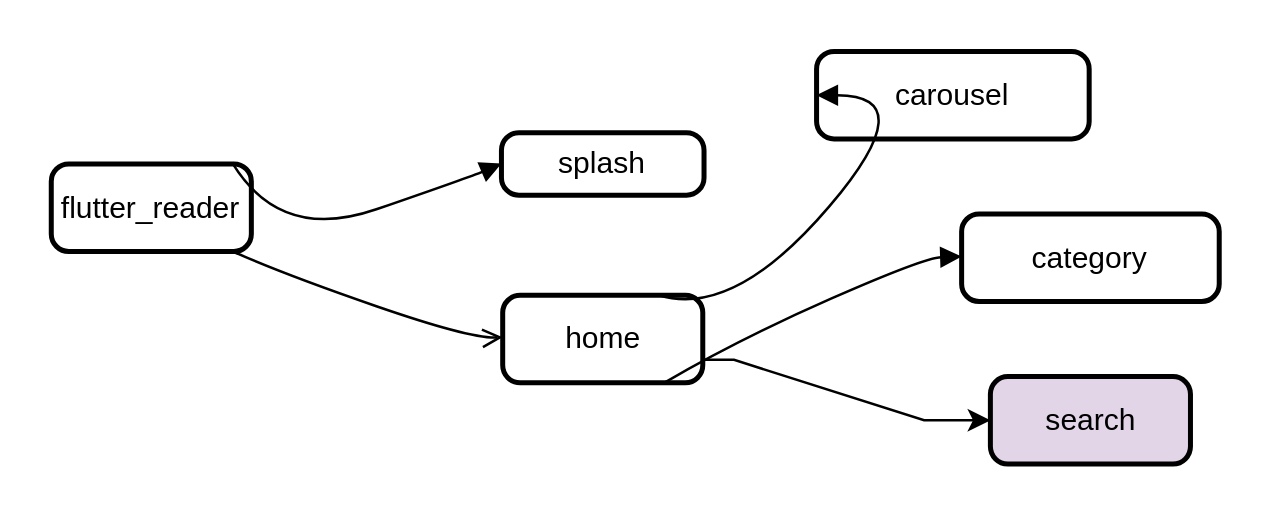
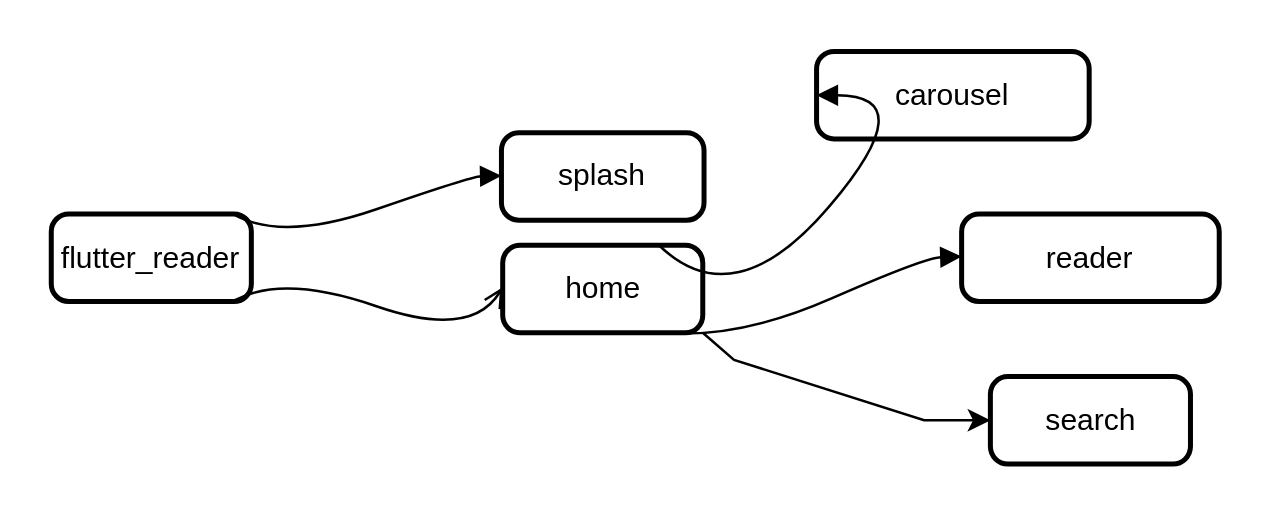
node "splash": size 203x63 -> 203x88
node "flutter_reader": moved (151, 208) -> (151, 258)
node "category": label "category" -> "reader"
node "home": moved (603, 339) -> (603, 289)
node "search": fillcolor #e1d5e7 -> #ffffff
